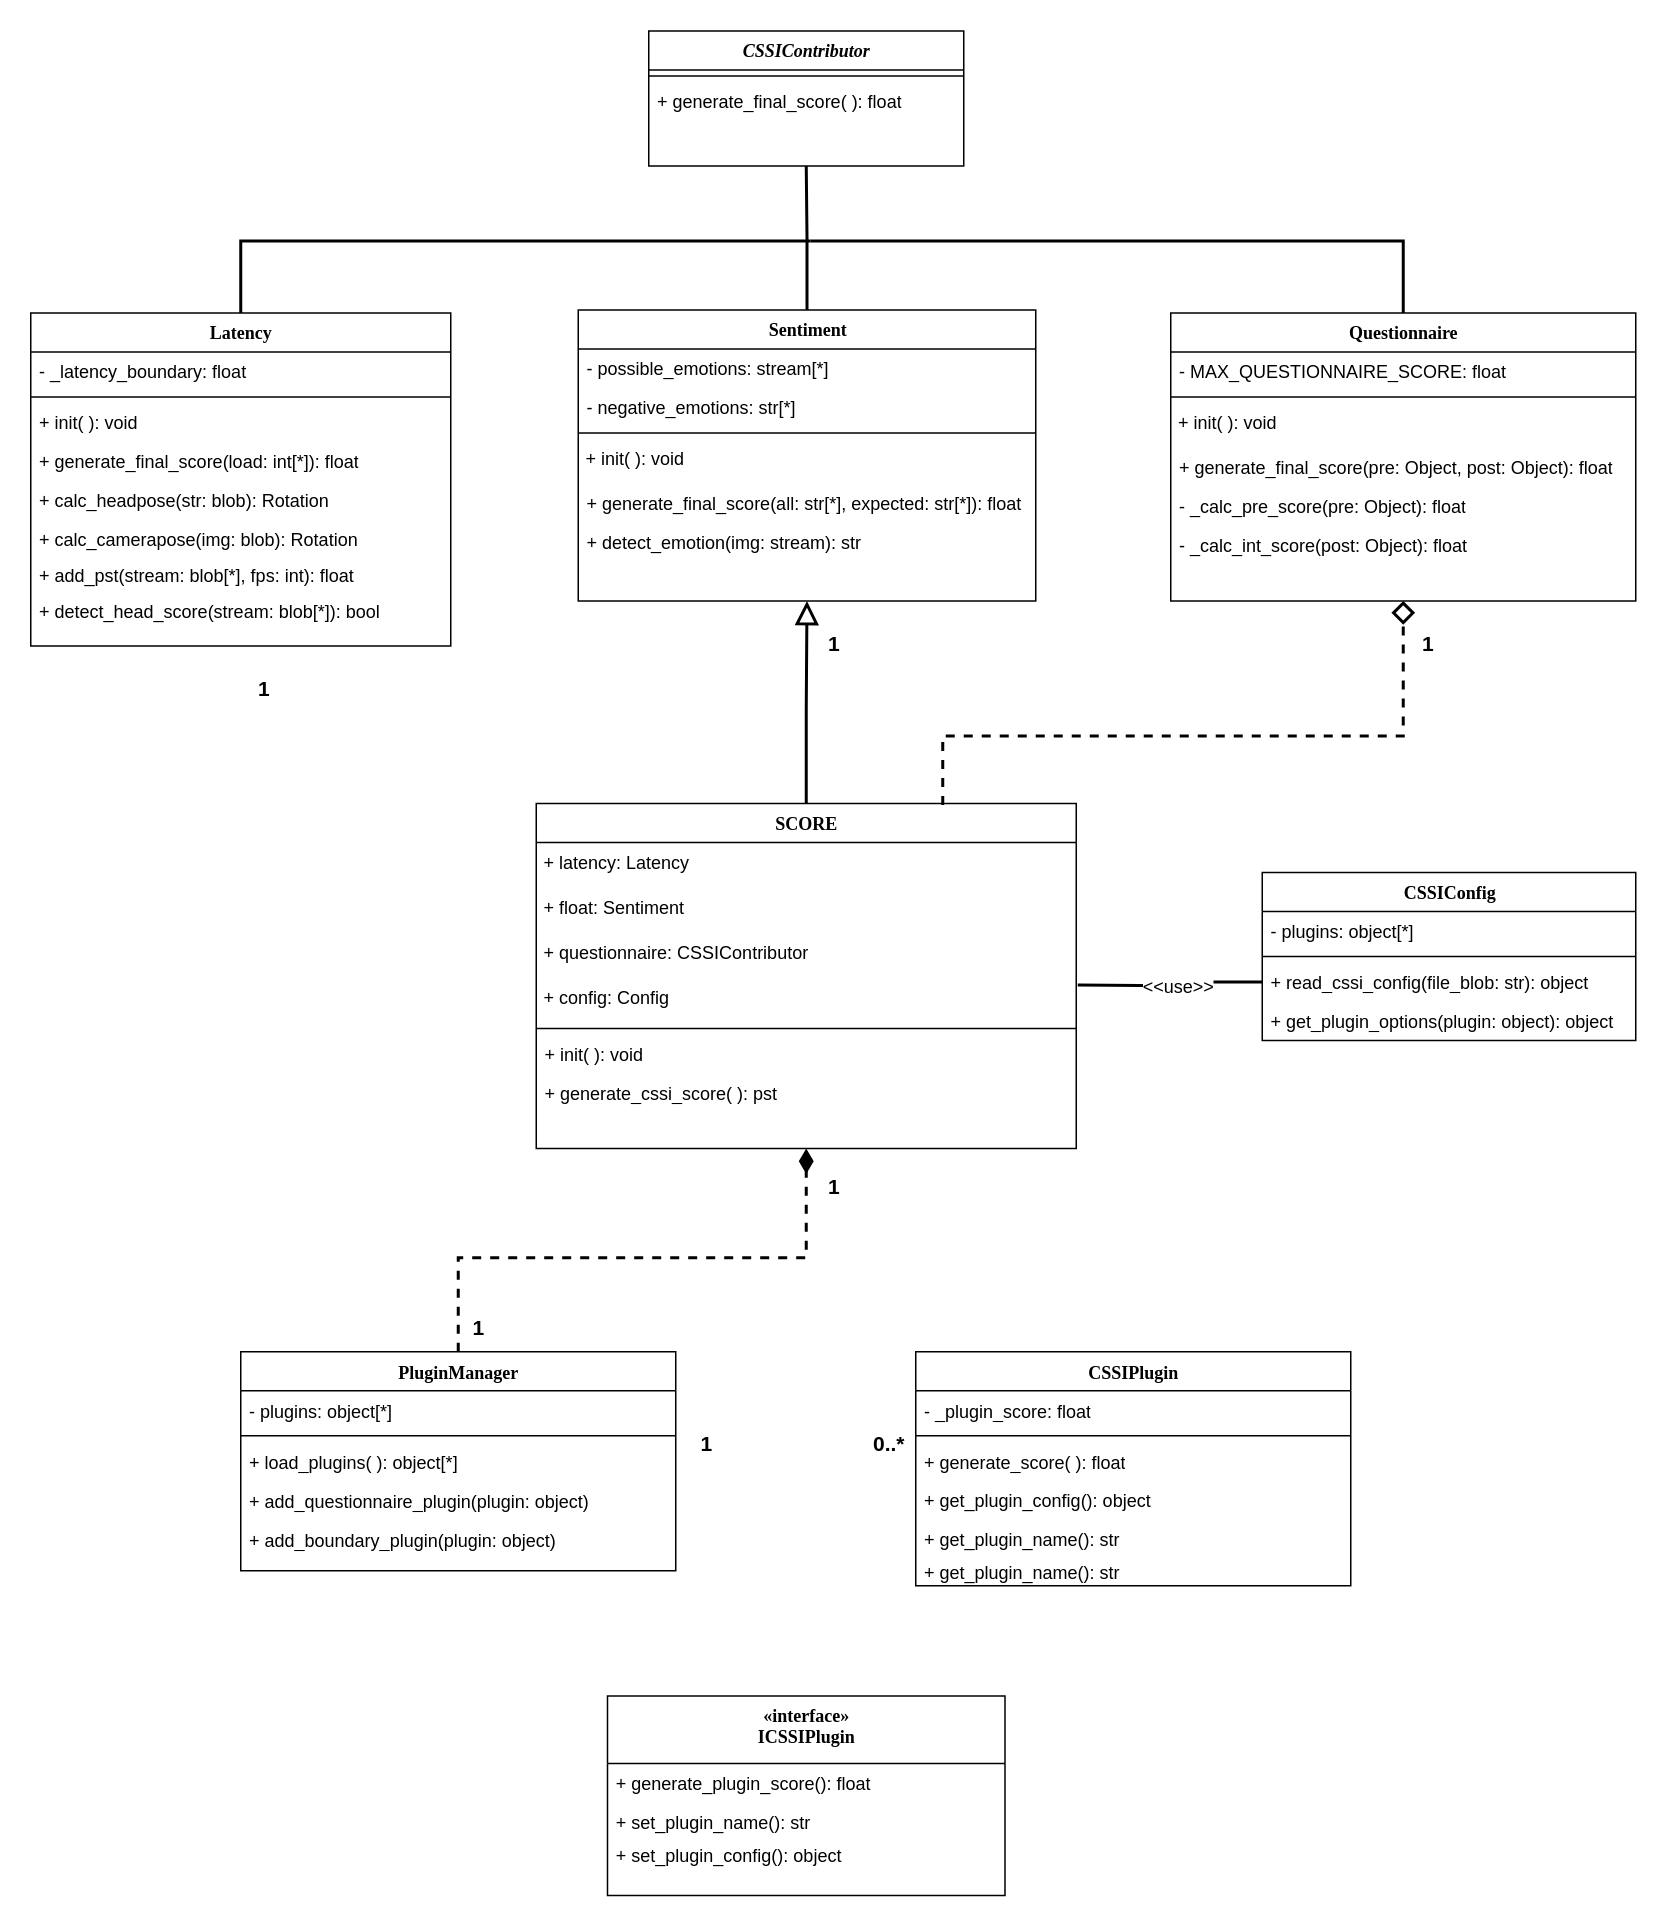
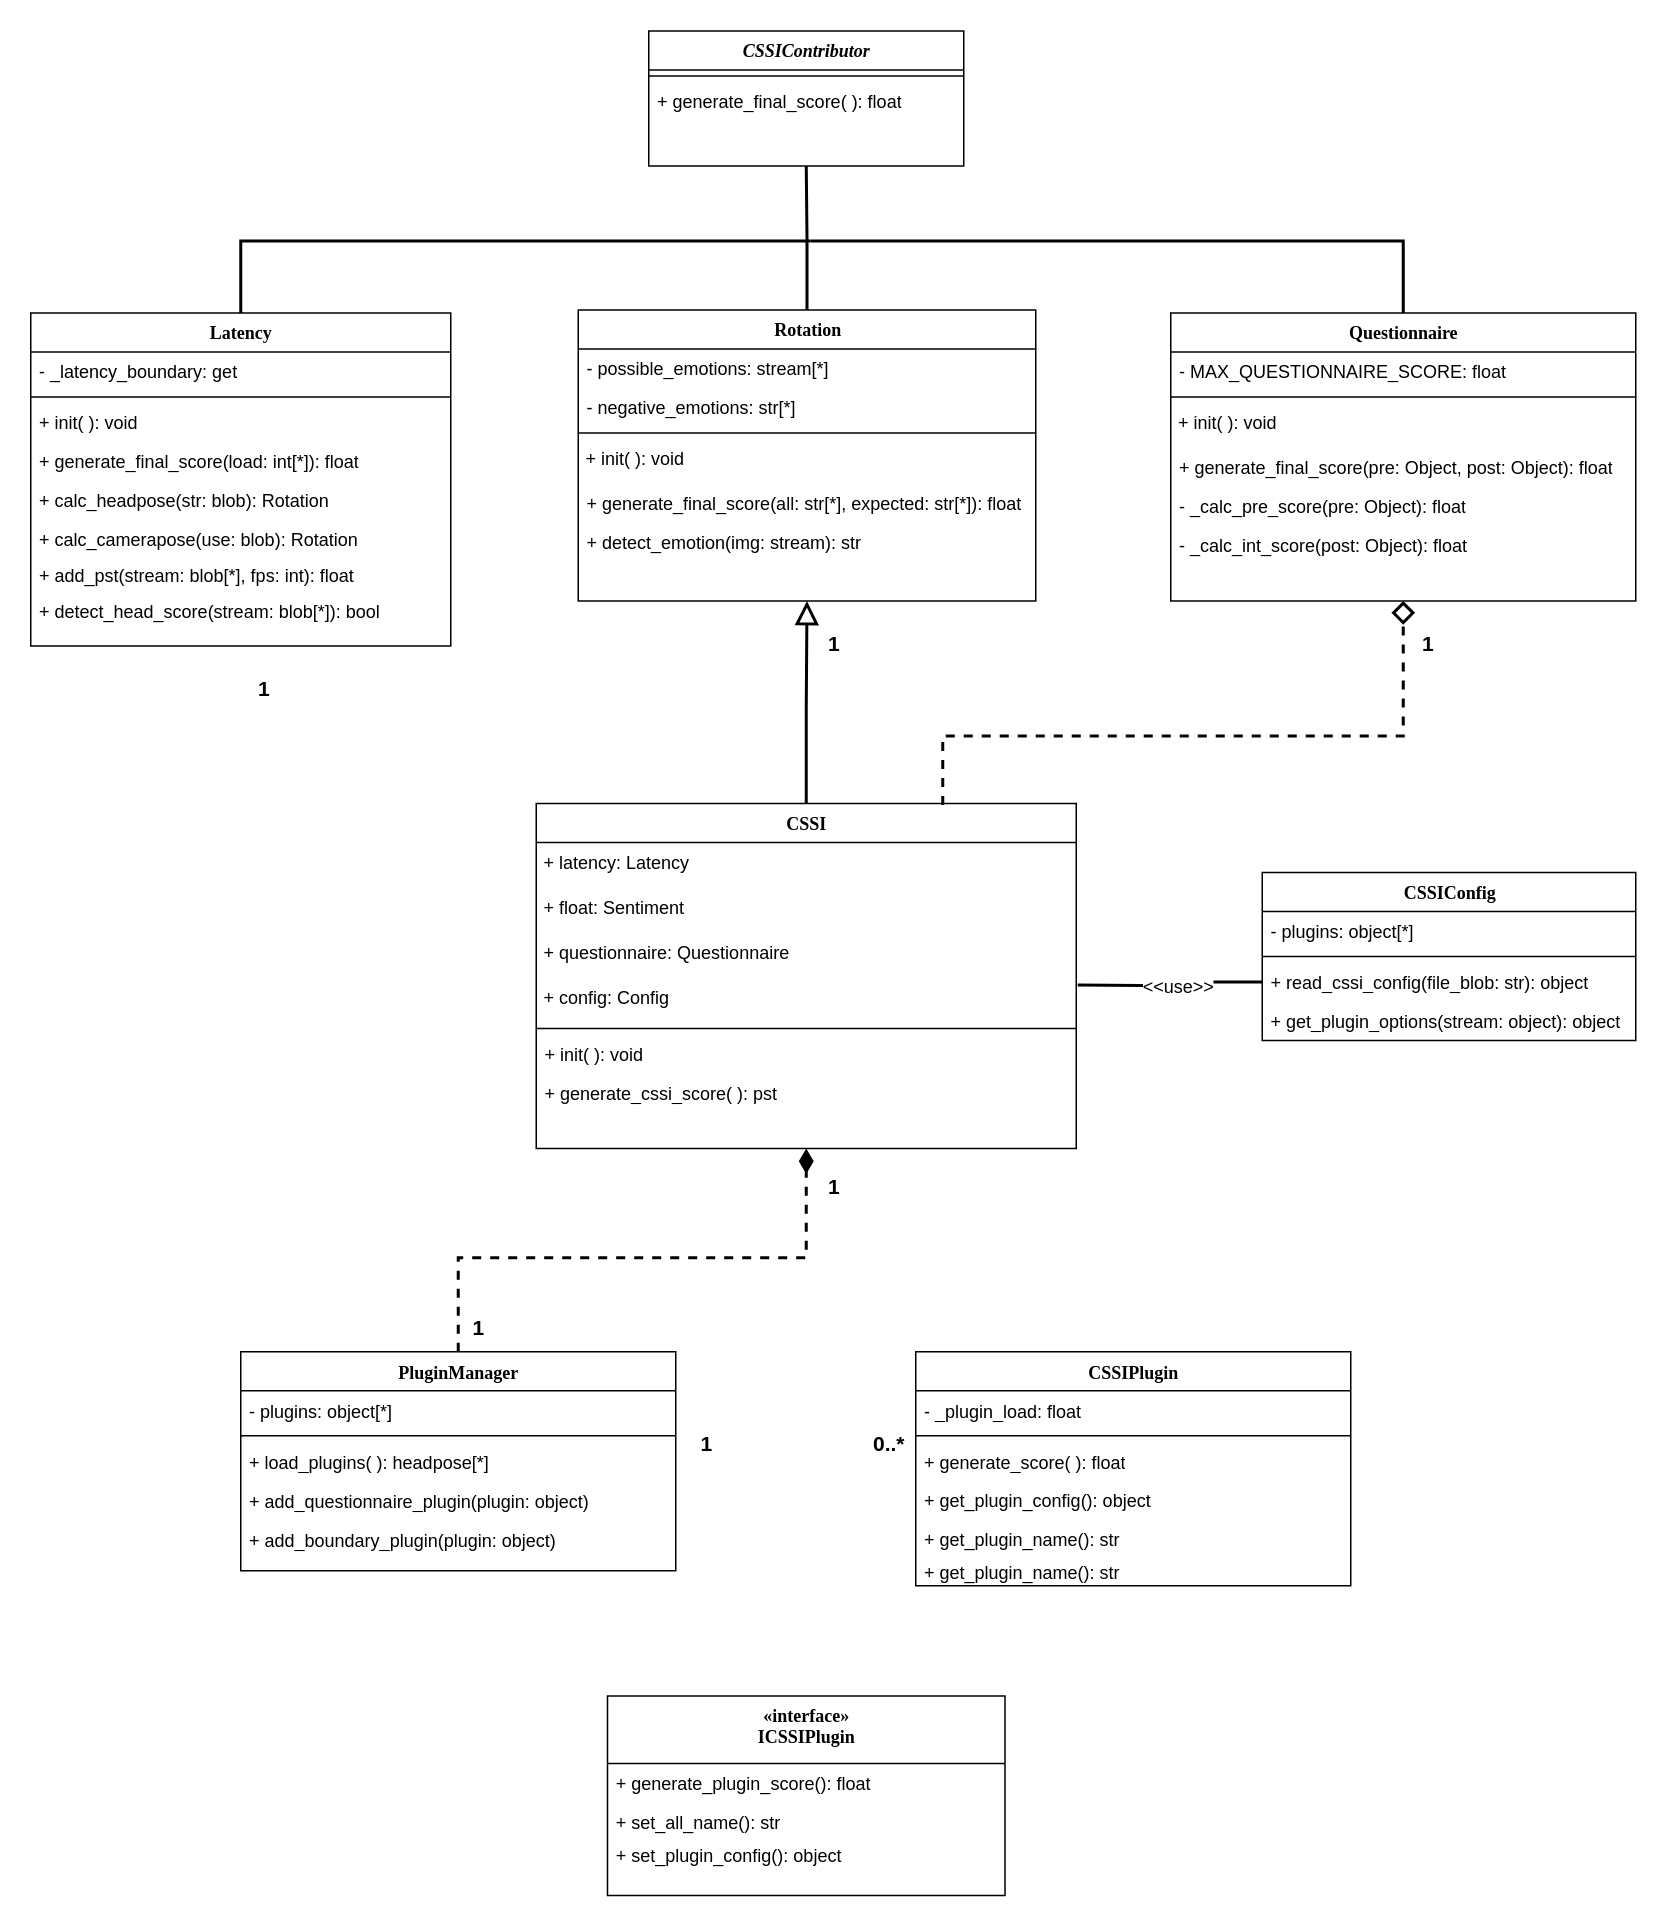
node "Sentiment": label "Sentiment" -> "Rotation"
node "- _latency_boundary: float": label "- _latency_boundary: float" -> "- _latency_boundary: get"
node "+ calc_camerapose(img: blob): Rotation": label "+ calc_camerapose(img: blob): Rotation" -> "+ calc_camerapose(use: blob): Rotation"
node "SCORE": label "SCORE" -> "CSSI"
node "+ questionnaire: CSSIContributor": label "+ questionnaire: CSSIContributor" -> "+ questionnaire: Questionnaire"
node "+ get_plugin_options(plugin: object): object": label "+ get_plugin_options(plugin: object): object" -> "+ get_plugin_options(stream: object): object"
node "- _plugin_score: float": label "- _plugin_score: float" -> "- _plugin_load: float"
node "+ load_plugins( ): object[*]": label "+ load_plugins( ): object[*]" -> "+ load_plugins( ): headpose[*]"
node "+ set_plugin_name(): str": label "+ set_plugin_name(): str" -> "+ set_all_name(): str"
